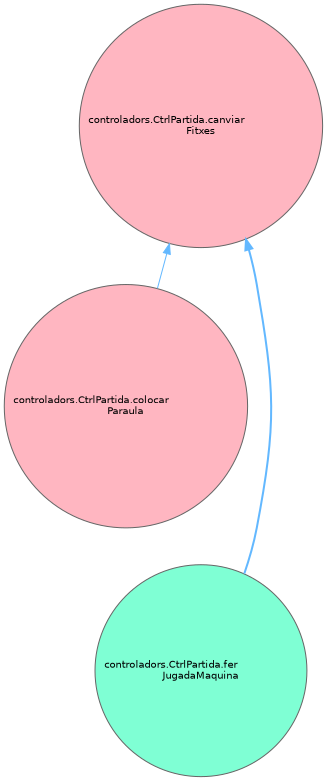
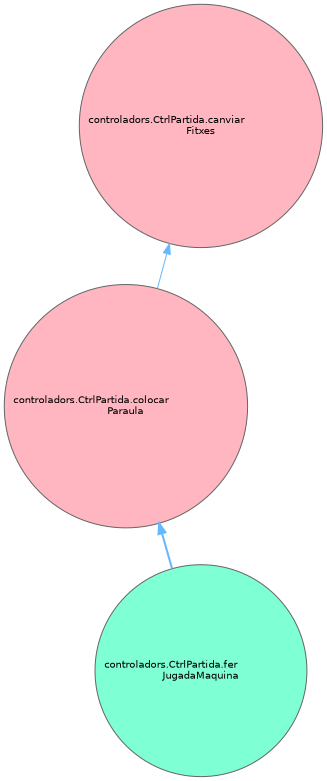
edge "controladors.CtrlPartida.fer JugadaMaquina" -> "controladors.CtrlPartida.canviar Fitxes": now "controladors.CtrlPartida.fer JugadaMaquina" -> "controladors.CtrlPartida.colocar Paraula"
